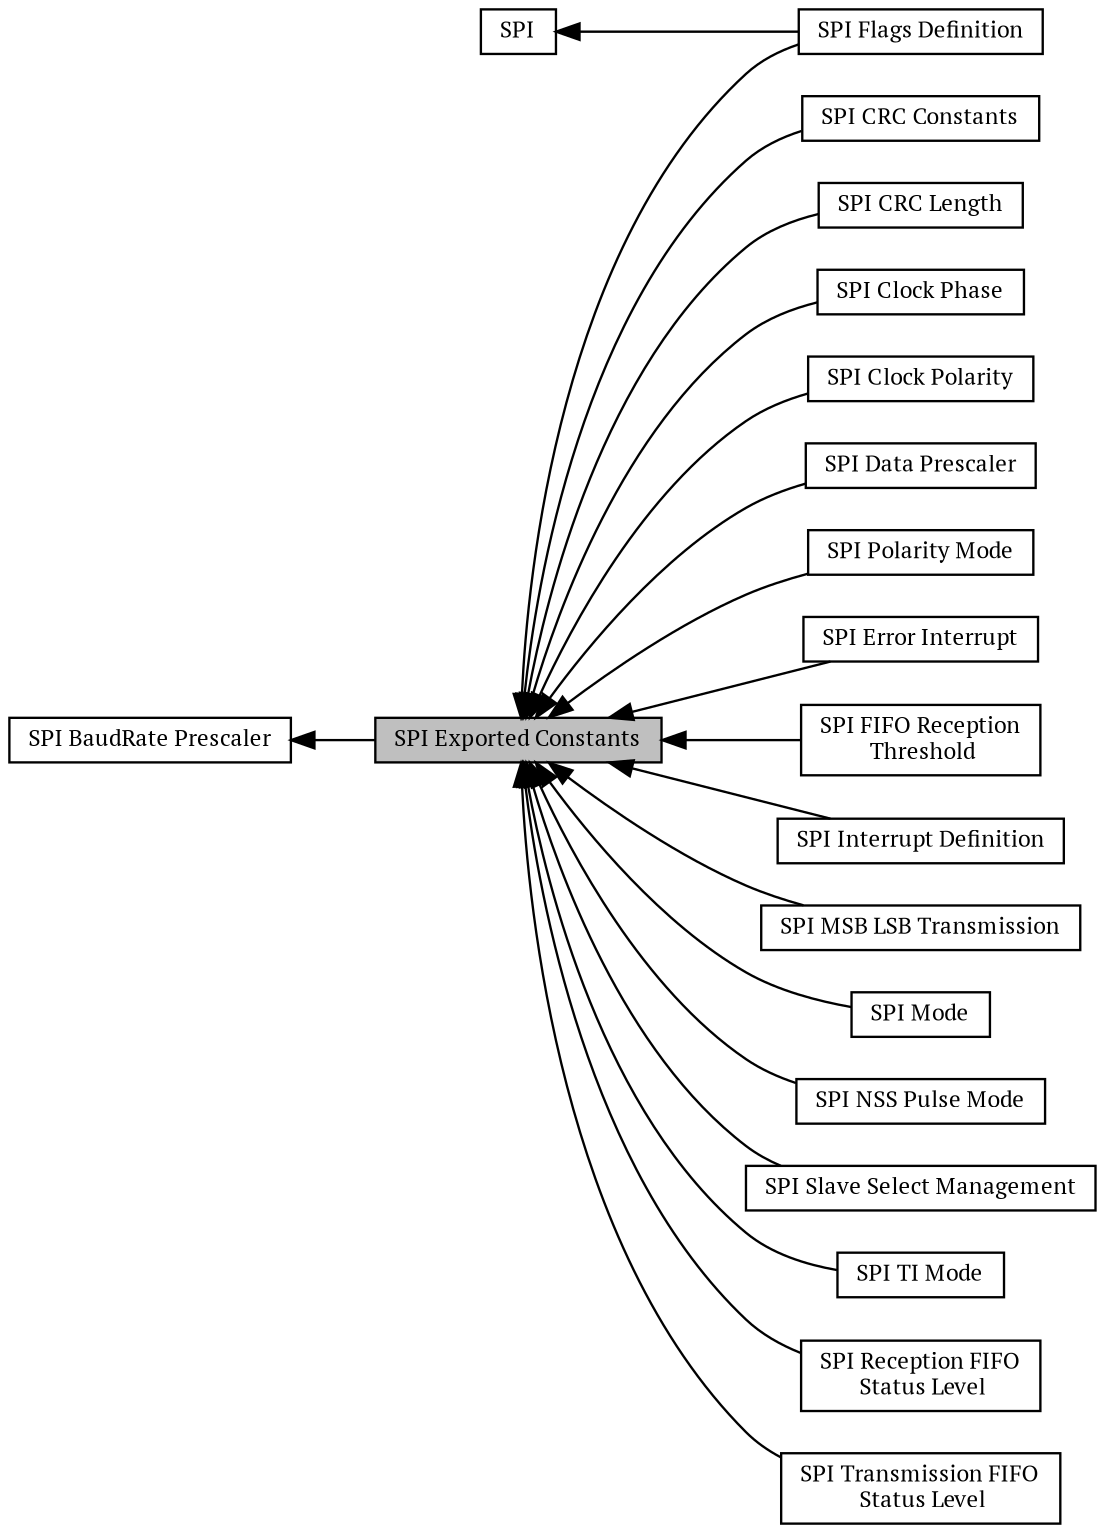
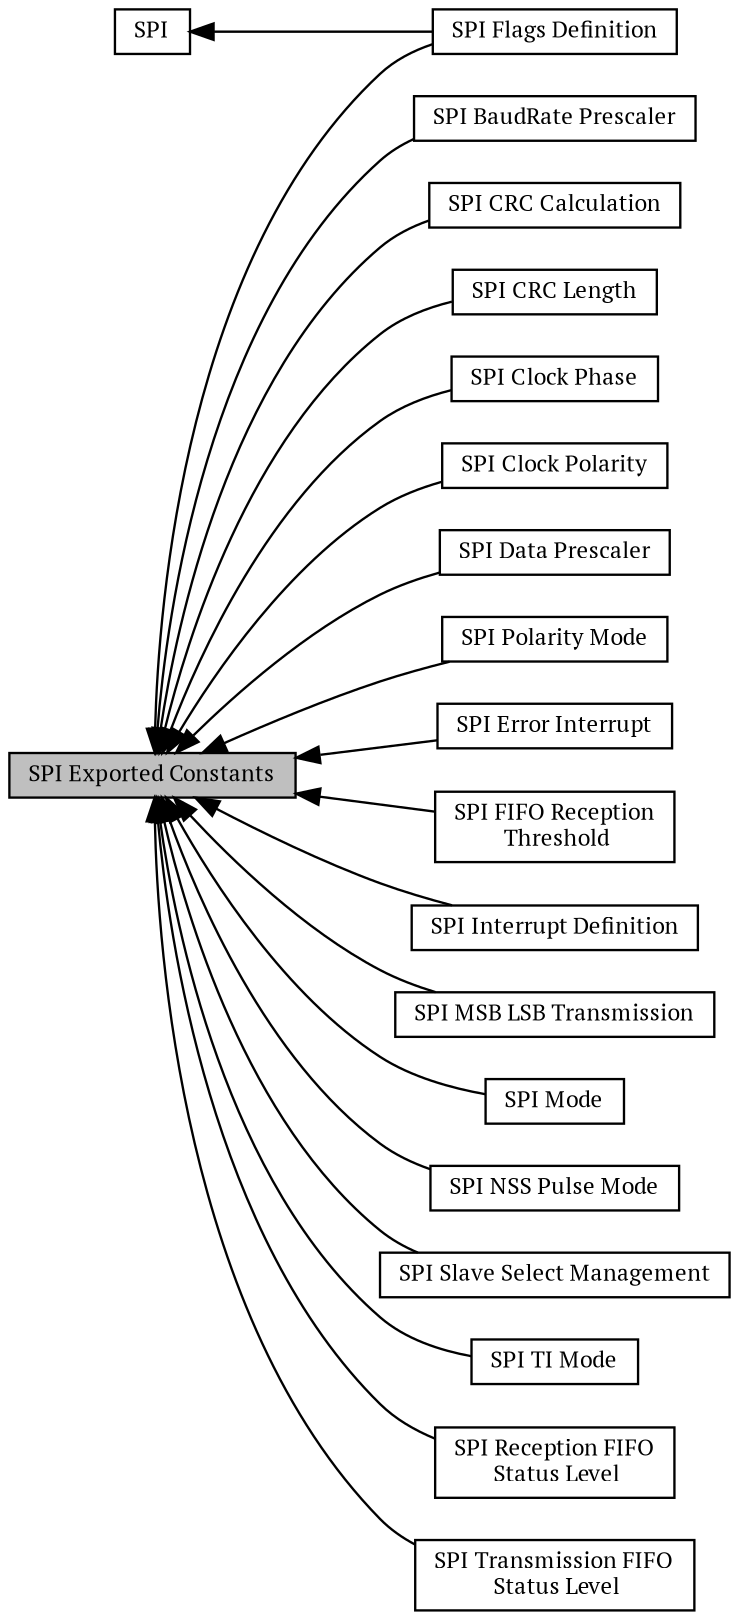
node "SPI CRC Constants": label "SPI CRC Constants" -> "SPI CRC Calculation"
edge "SPI Exported Constants" -> "SPI BaudRate Prescaler": reversed
